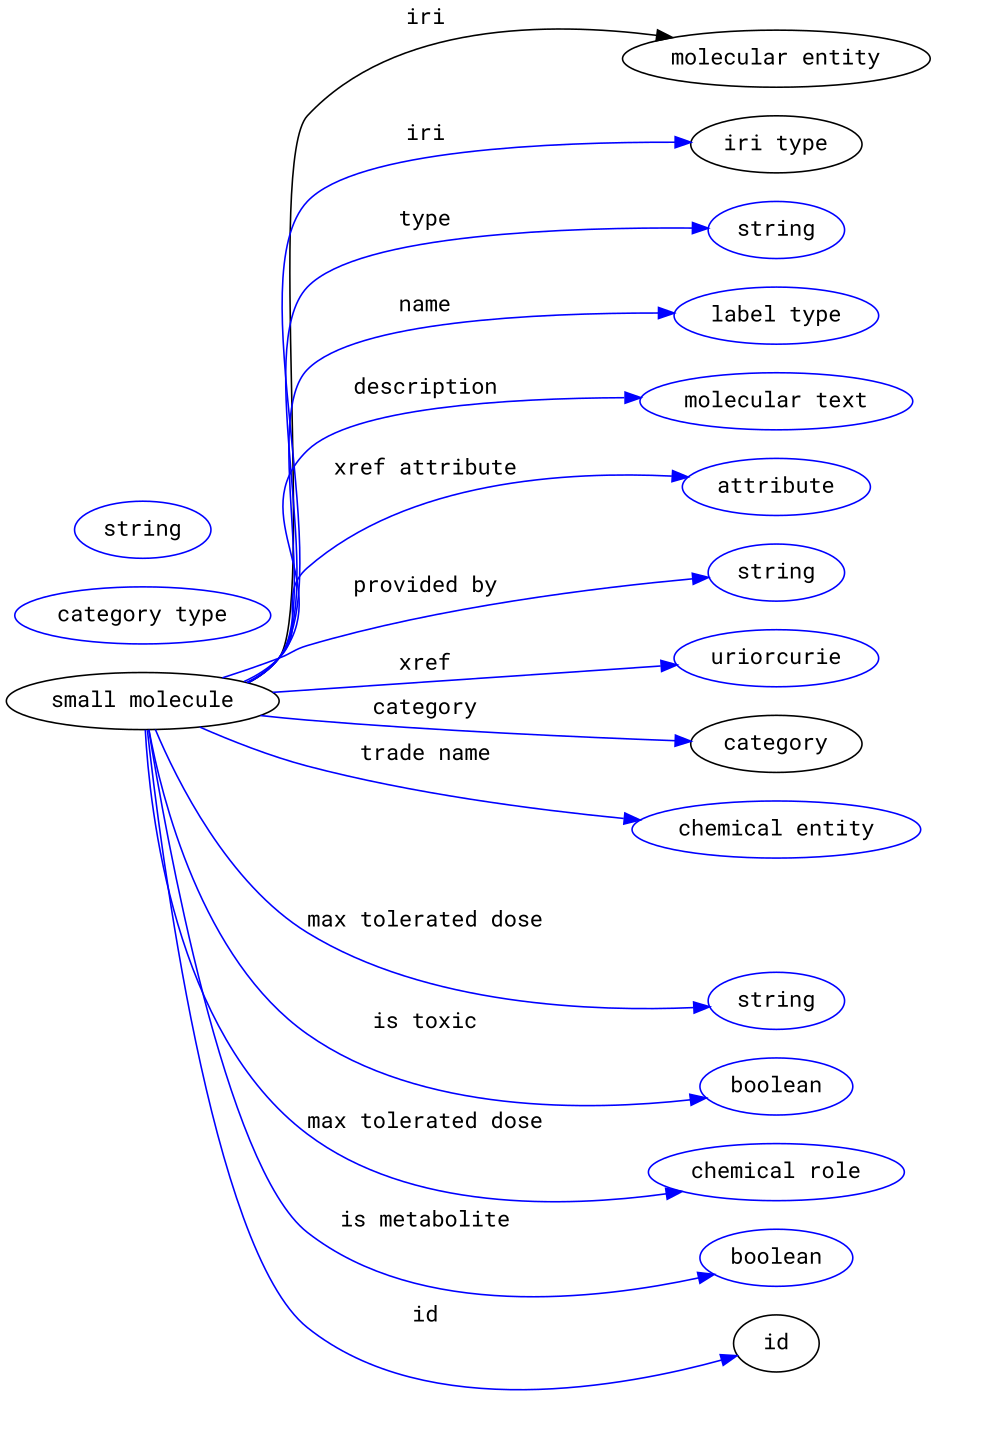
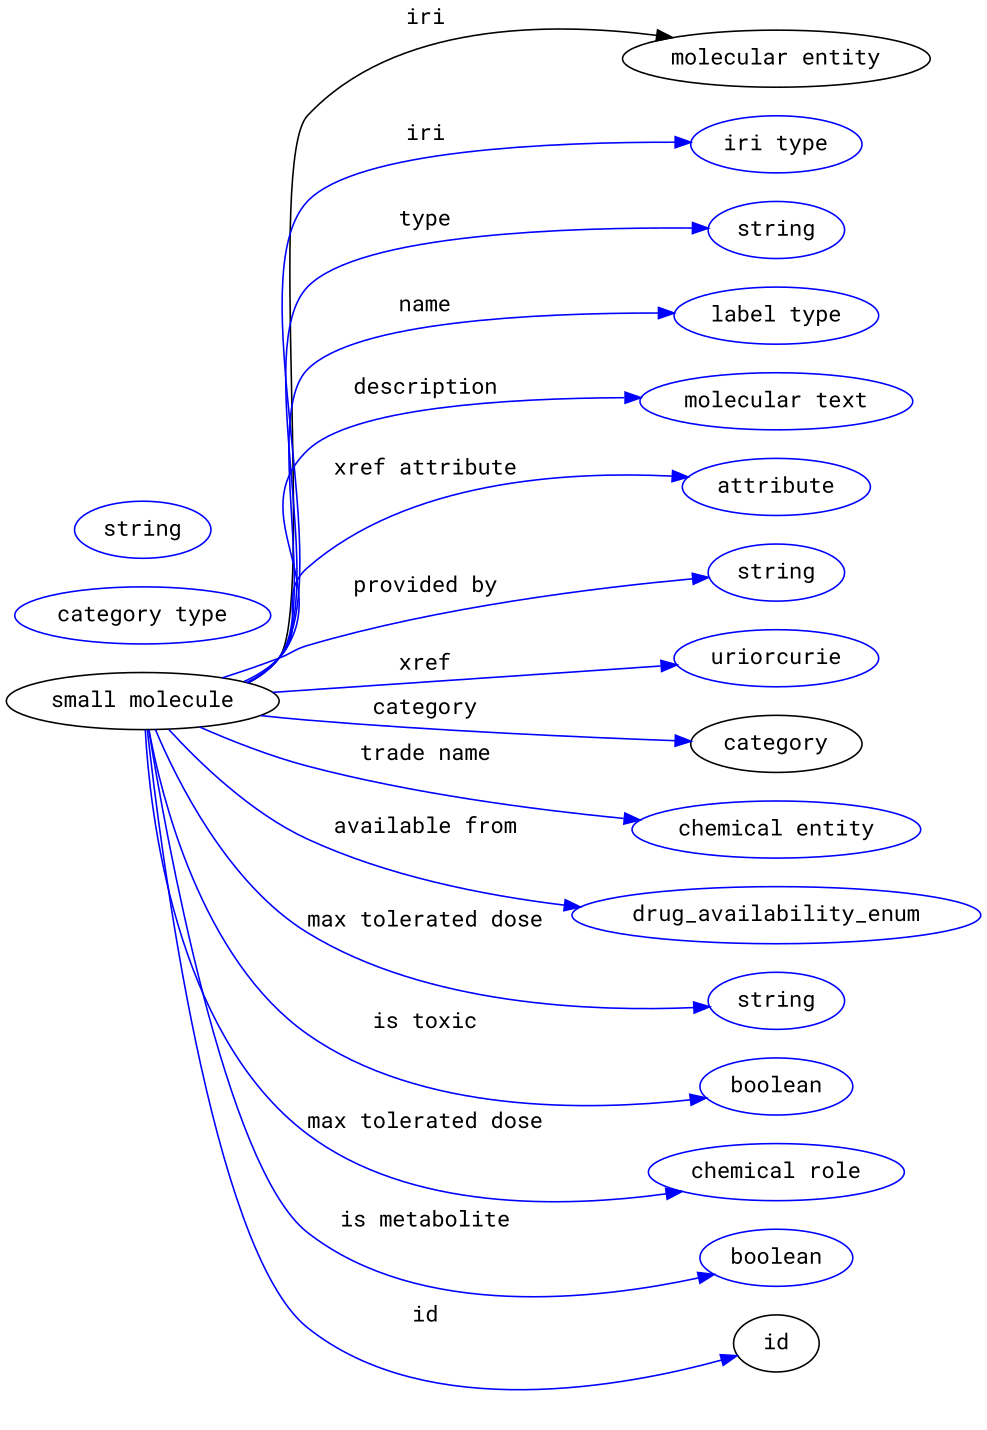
node "iri type": color black -> blue
node "drug_availability_enum": added
